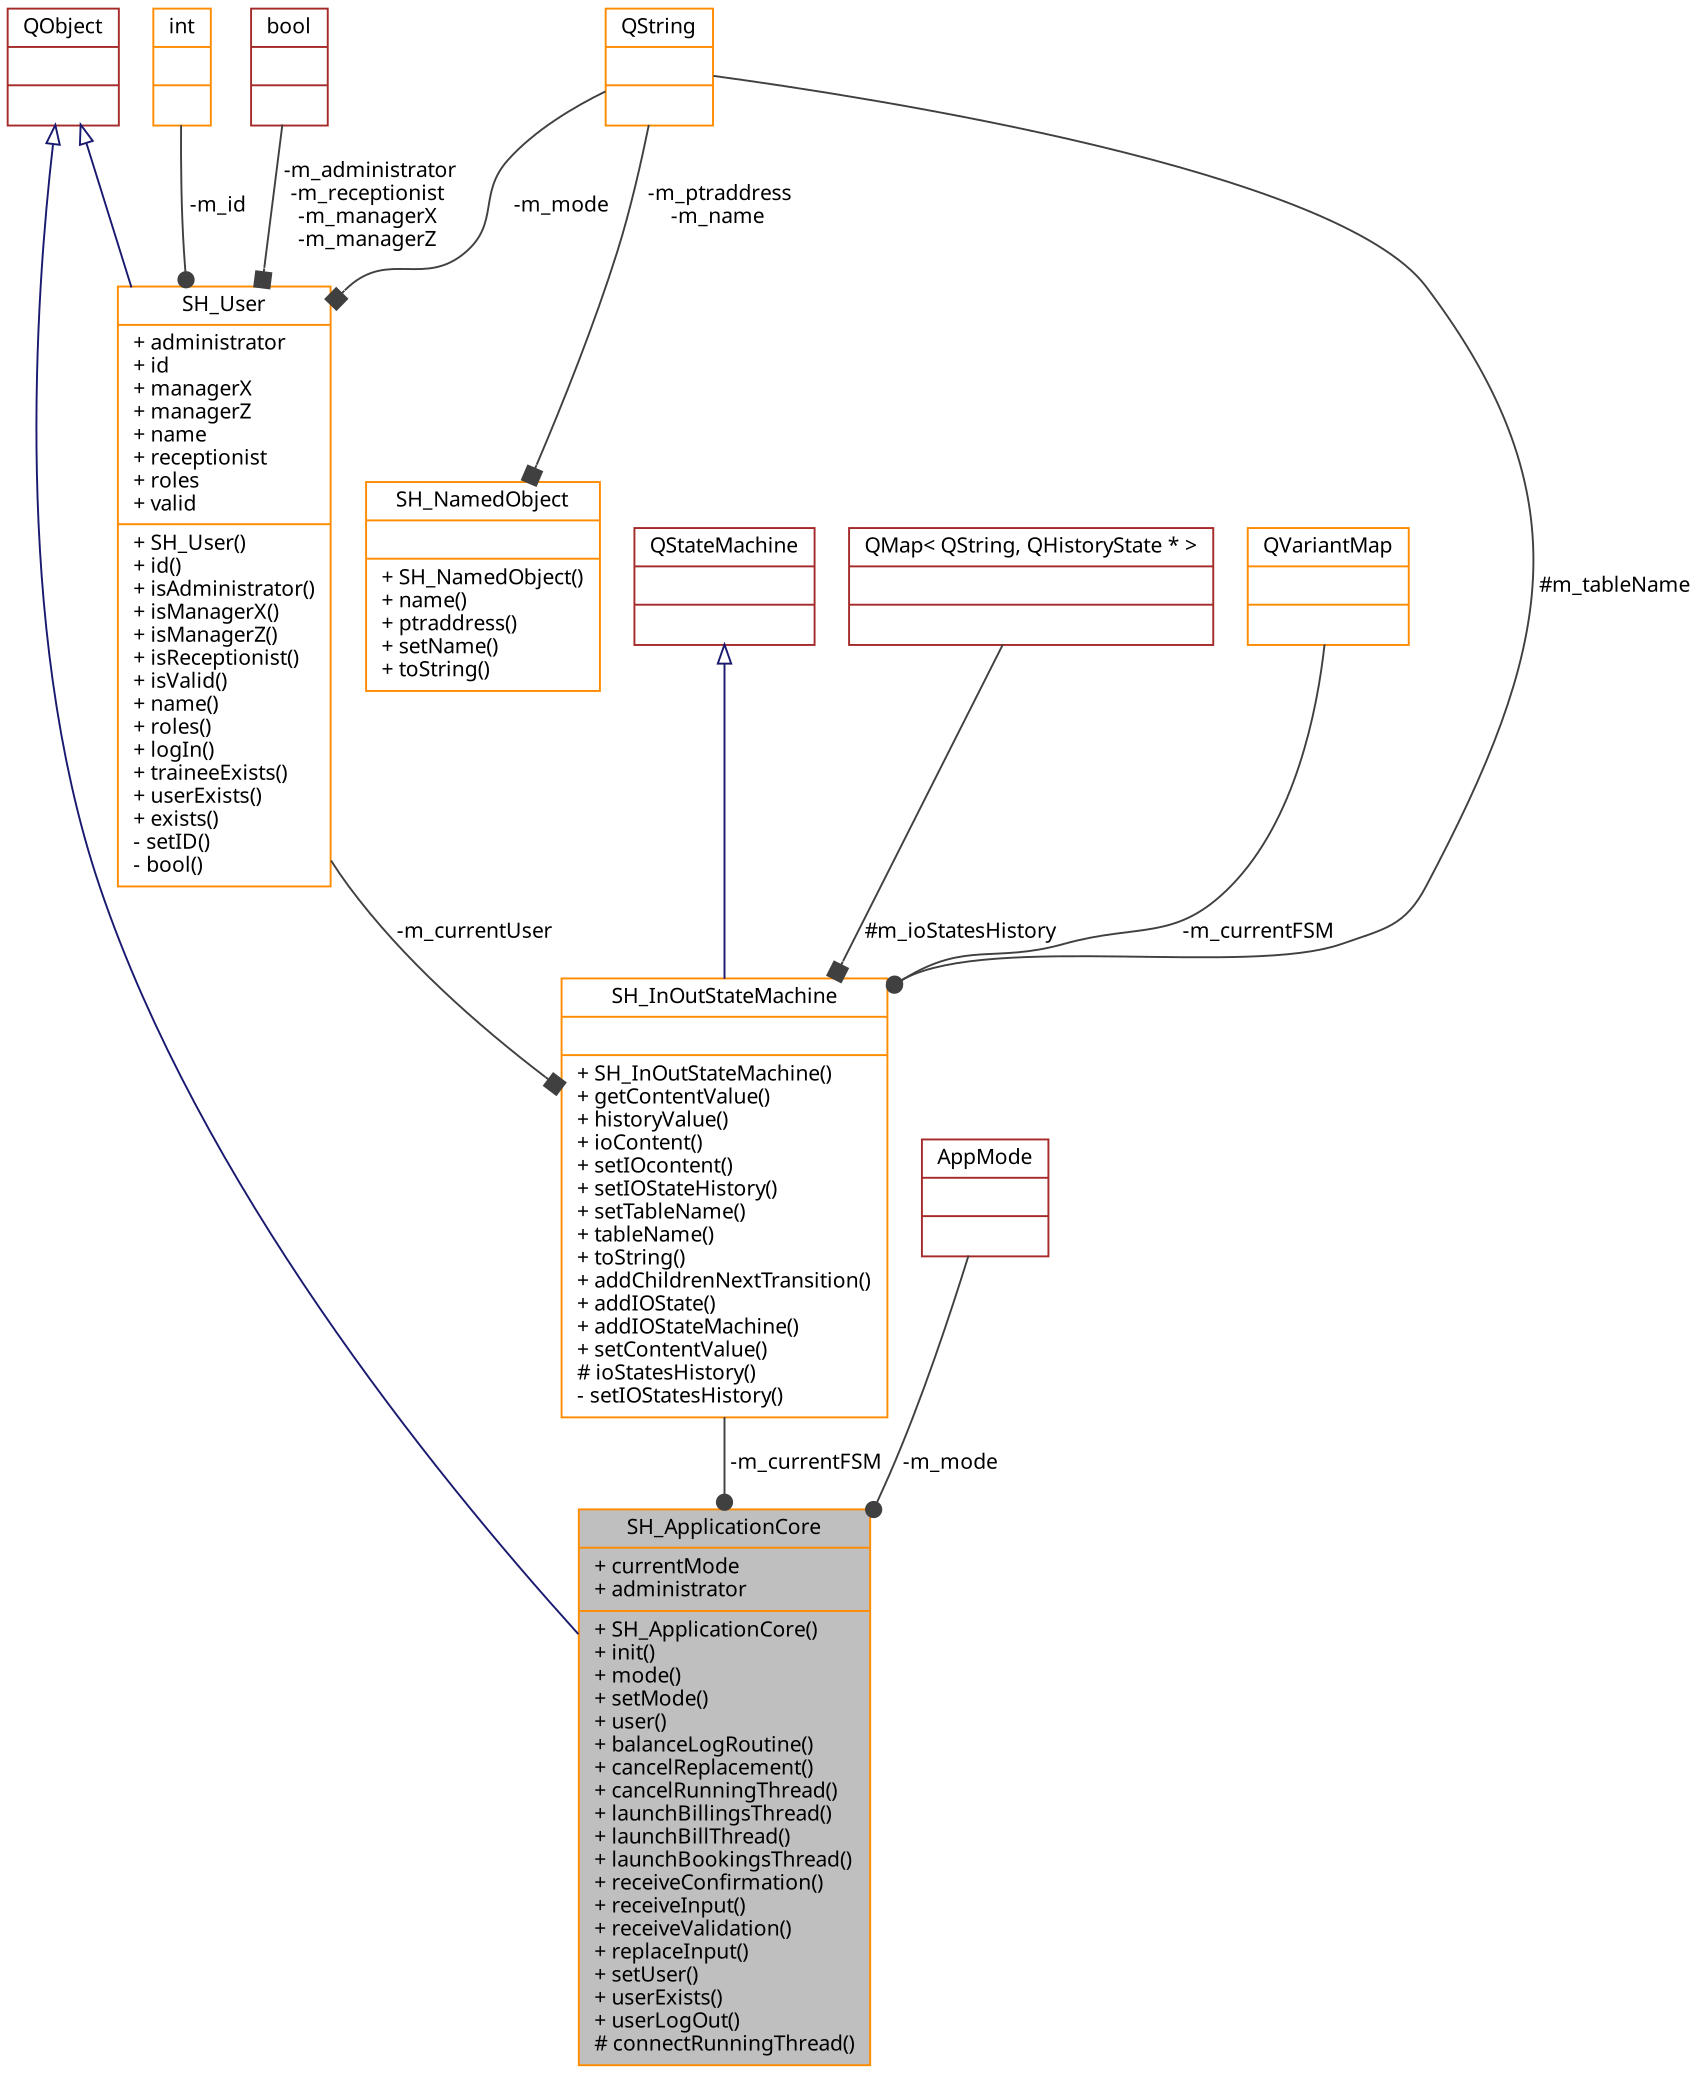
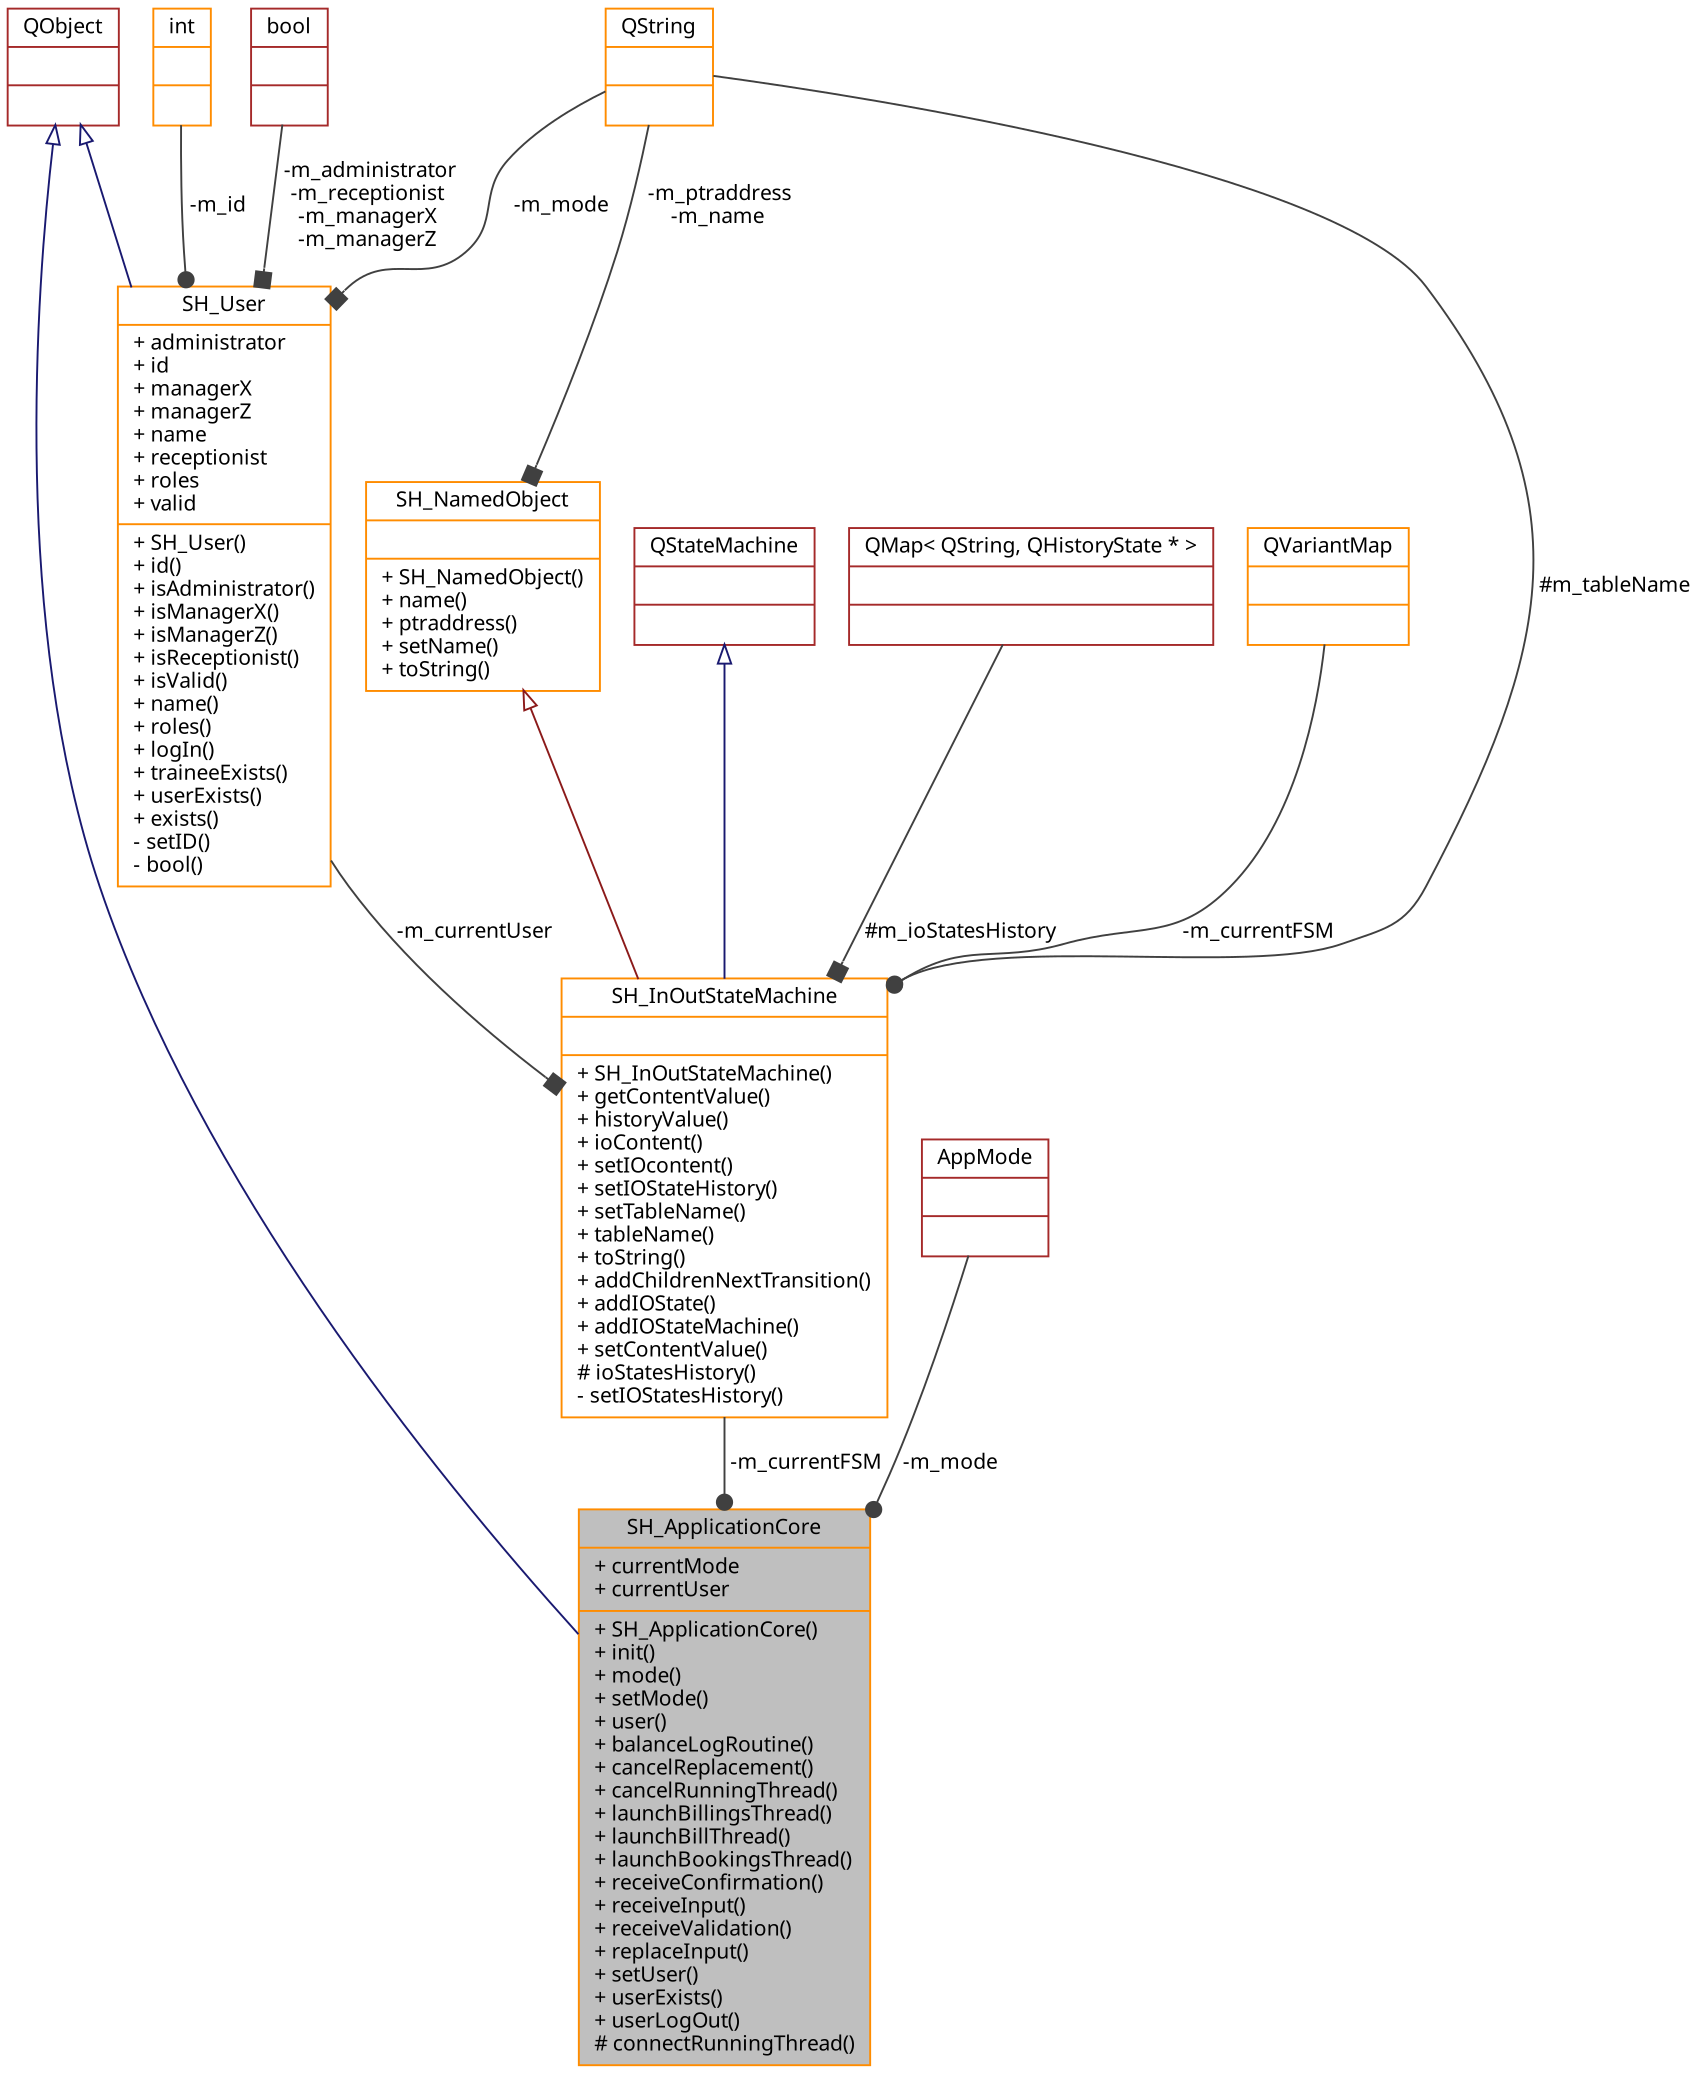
edge "SH_InOutStateMachine" -> "SH_NamedObject": added
node "SH_ApplicationCore": text "+ administrator" -> "+ currentUser"
